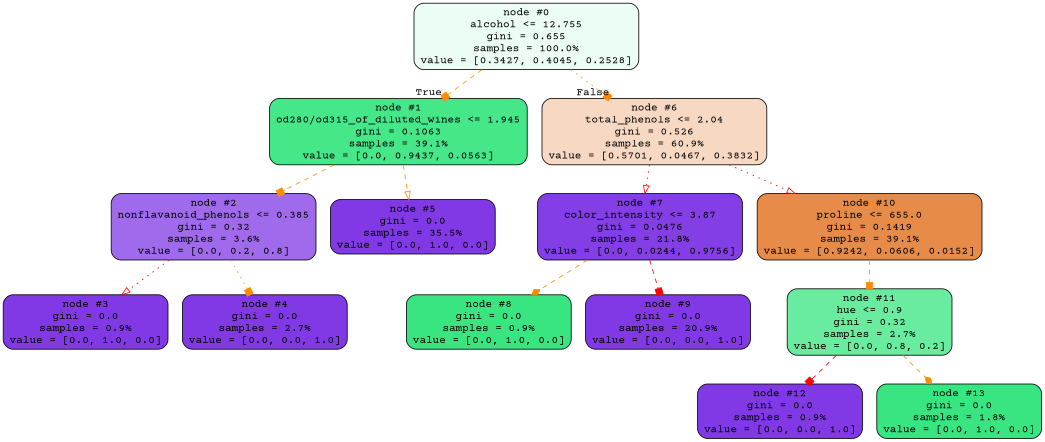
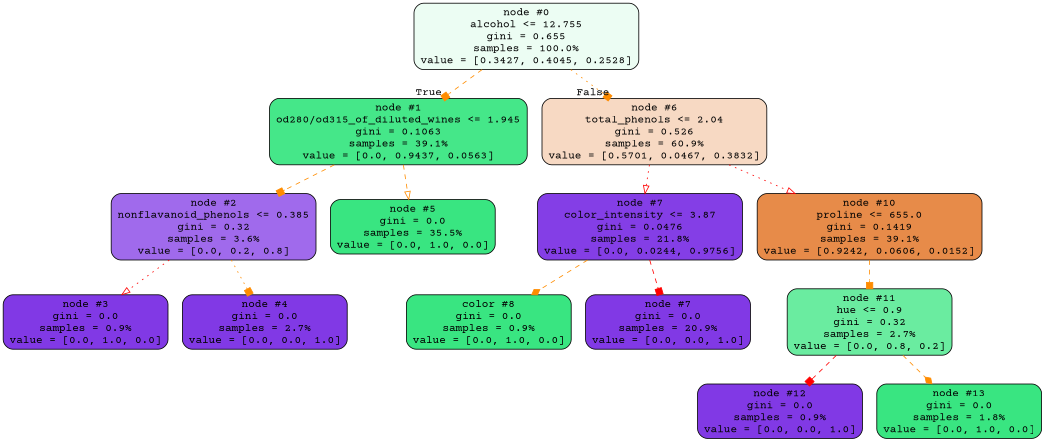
node "node #5 gini = 0.0 samples = 35.5% value = [0.0, 1.0, 0.0]": fillcolor #8139e5 -> #39e581
node "node #8 gini = 0.0 samples = 0.9% value = [0.0, 1.0, 0.0]": label "node #8 gini = 0.0 samples = 0.9% value = [0.0, 1.0, 0.0]" -> "color #8 gini = 0.0 samples = 0.9% value = [0.0, 1.0, 0.0]"
node "node #9 gini = 0.0 samples = 20.9% value = [0.0, 0.0, 1.0]": label "node #9 gini = 0.0 samples = 20.9% value = [0.0, 0.0, 1.0]" -> "node #7 gini = 0.0 samples = 20.9% value = [0.0, 0.0, 1.0]"
